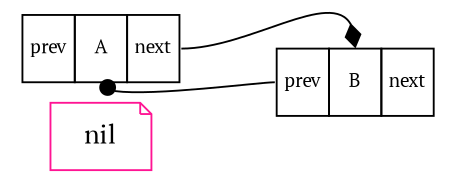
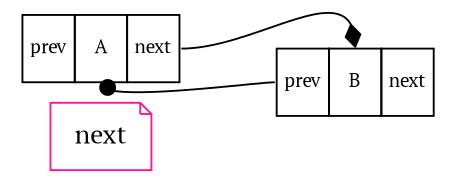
node "nil": label "nil" -> "next"
